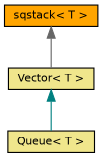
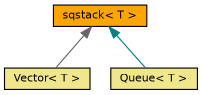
edge "Queue< T >" -> "Vector< T >": now "Queue< T >" -> "sqstack< T >"
